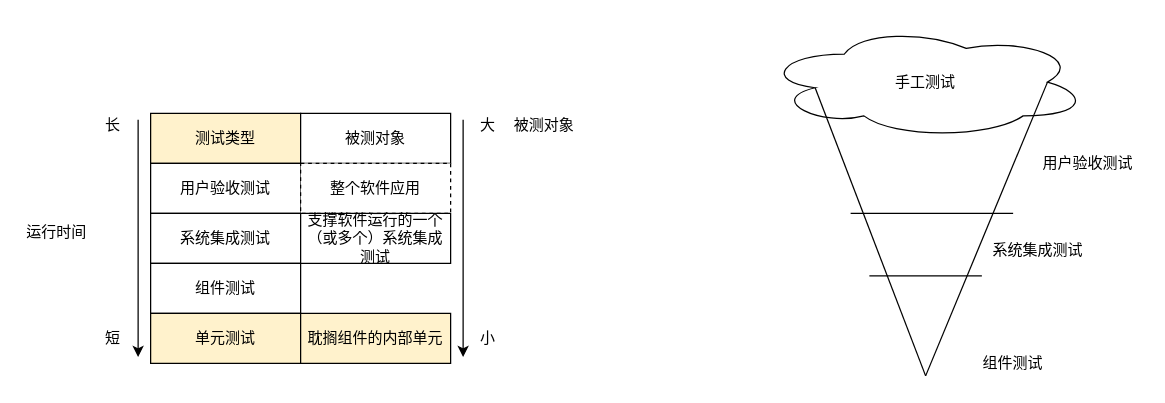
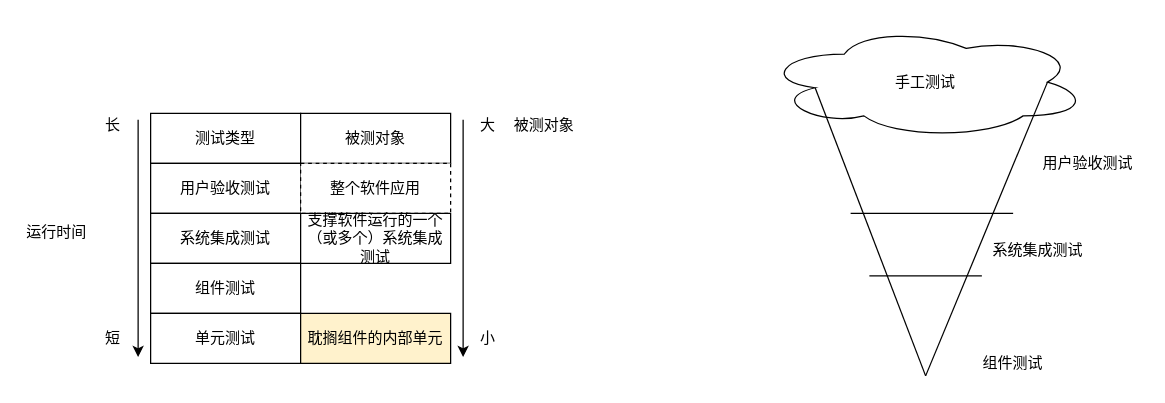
node "测试类型": fillcolor #fff2cc -> #ffffff
node "单元测试": fillcolor #fff2cc -> #ffffff
